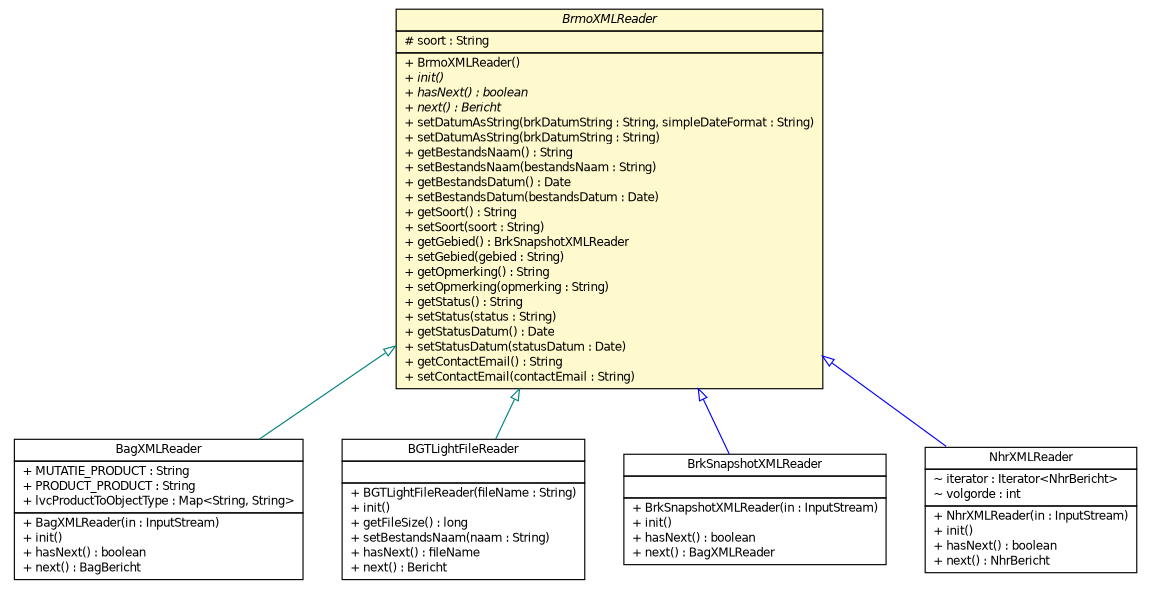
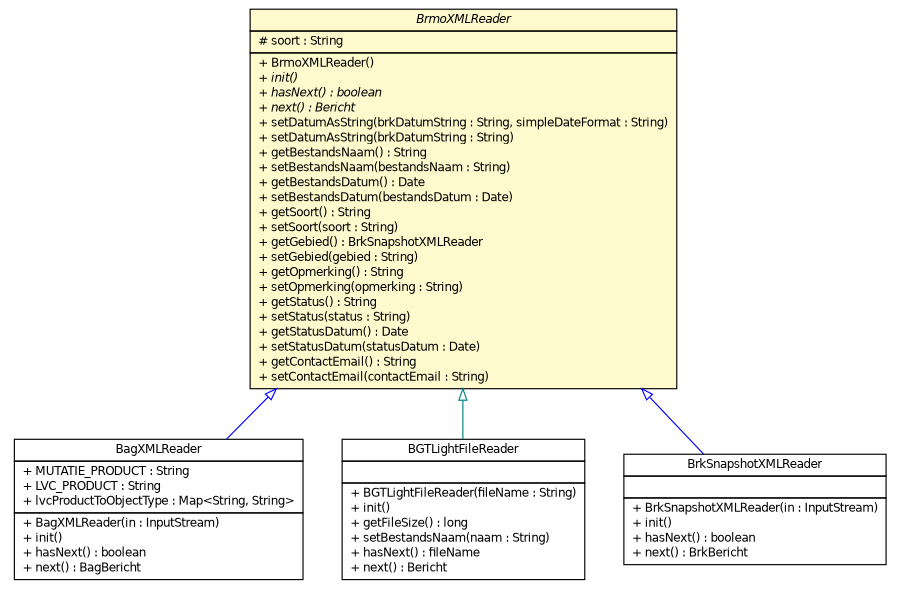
edge "BagXMLReader" -> "BrmoXMLReader": color teal -> blue
node "BagXMLReader": text "+ PRODUCT_PRODUCT : String" -> "+ LVC_PRODUCT : String"
node "NhrXMLReader": removed
node "BrkSnapshotXMLReader": text "+ next() : BagXMLReader" -> "+ next() : BrkBericht"
